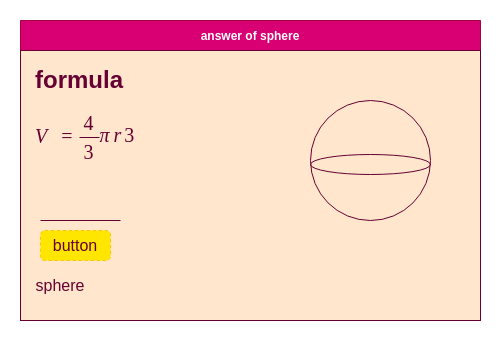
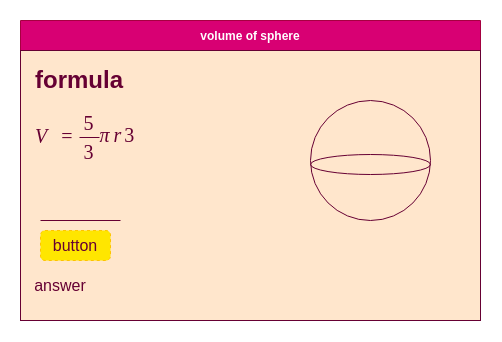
node "answer of sphere": label "answer of sphere" -> "volume of sphere"
node "formula V = 4 3 π r 3": label "formula V = 4 3 π r 3" -> "formula V = 5 3 π r 3"
node "sphere": label "sphere" -> "answer"
